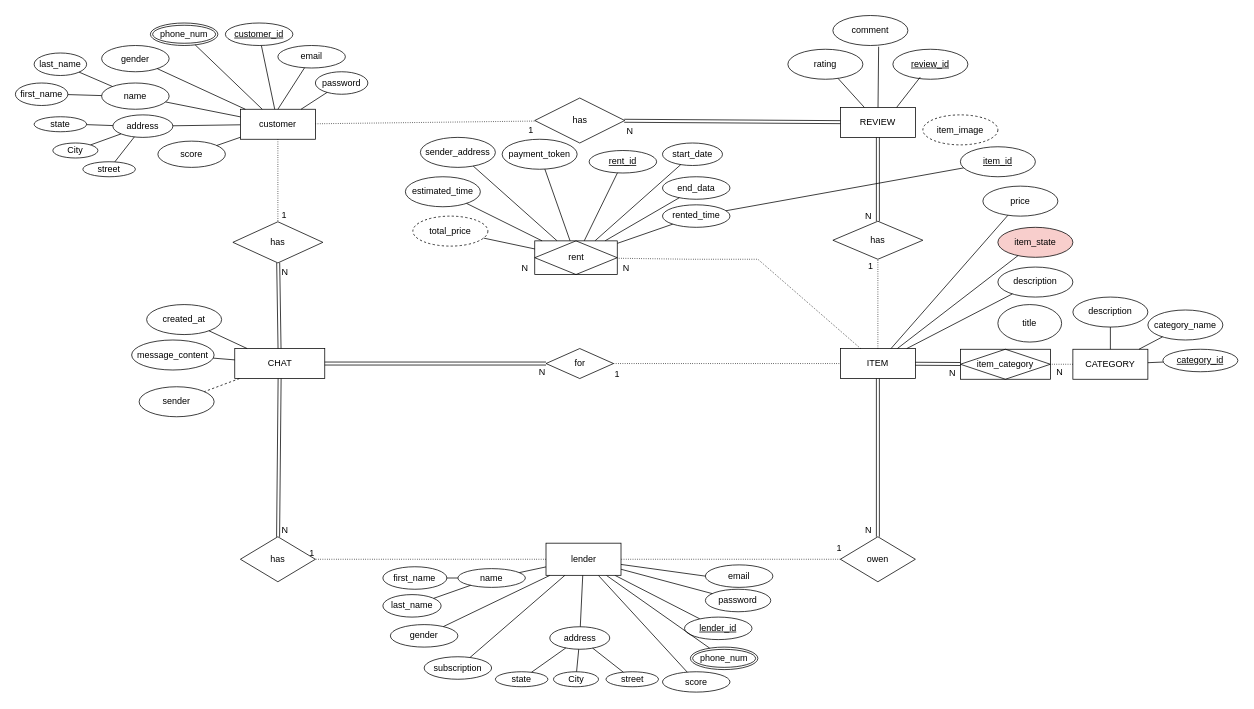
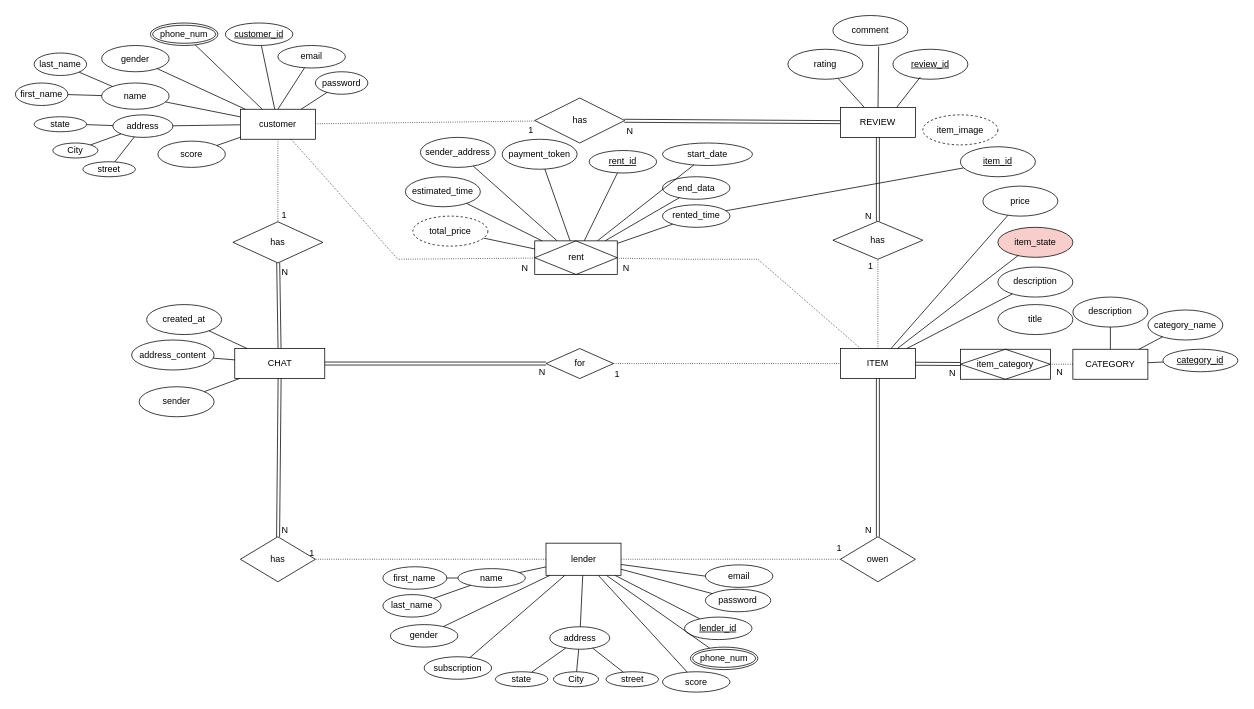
node "start_date": size 60x23 -> 90x23
edge "customer" -- "rent": added
node "title": size 64x38 -> 75x30
node "message_content": label "message_content" -> "address_content"
edge "CHAT" -- "sender": style dashed -> solid
